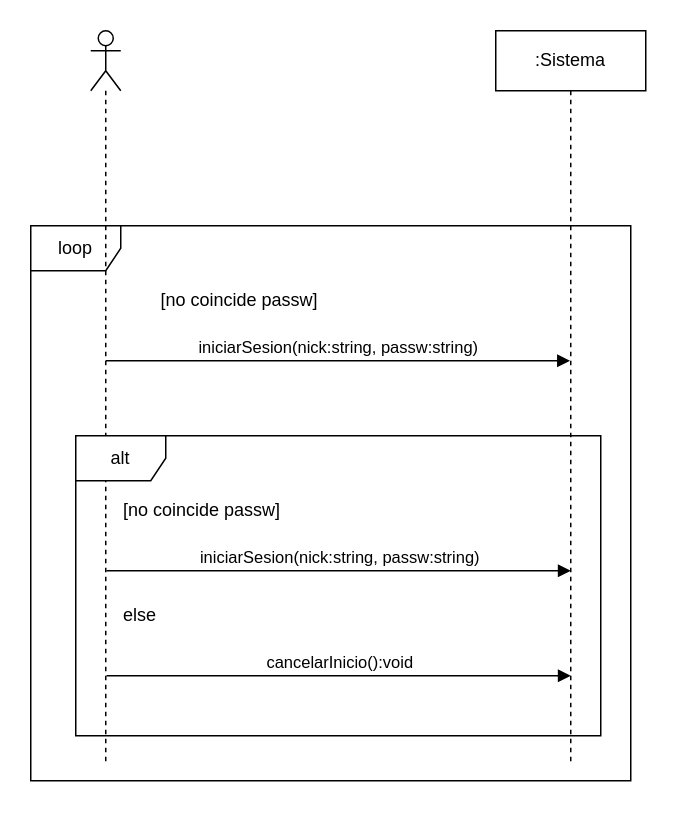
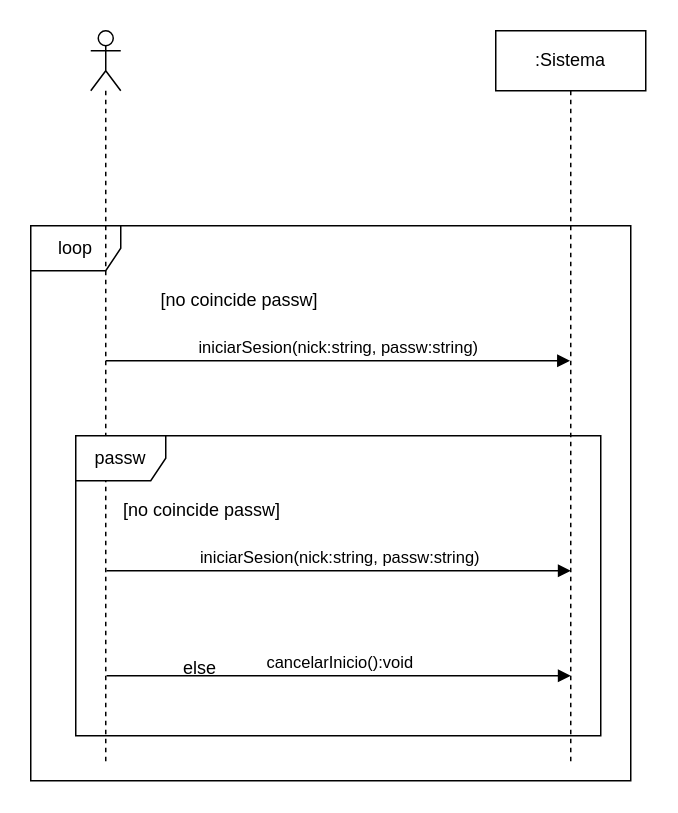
node "alt": label "alt" -> "passw"
node "else": moved (151, 616) -> (211, 668)
